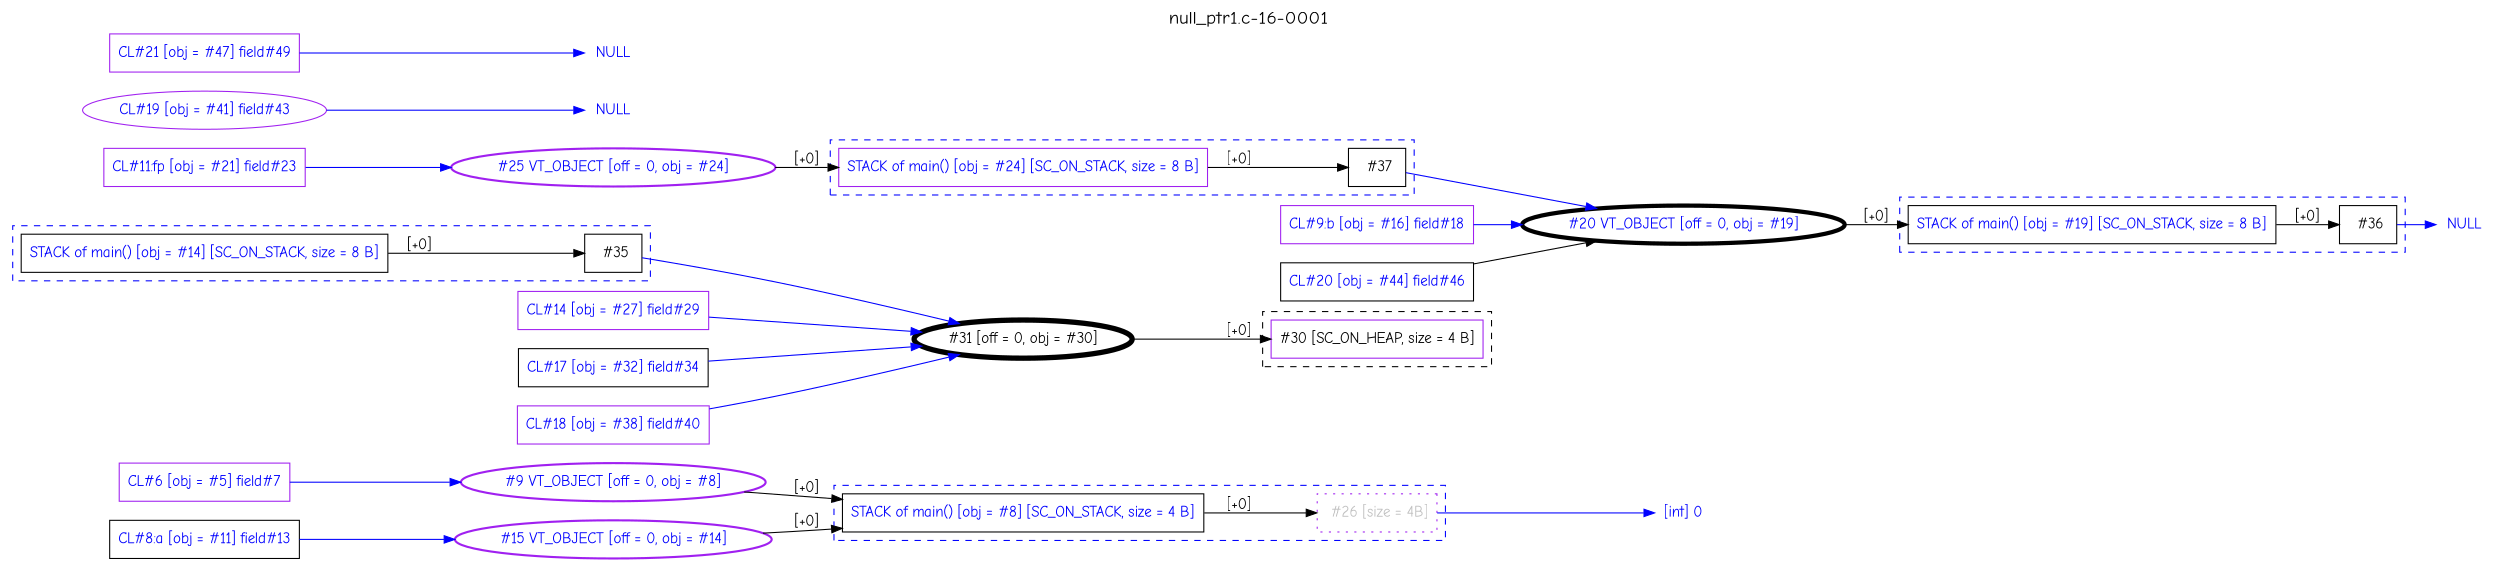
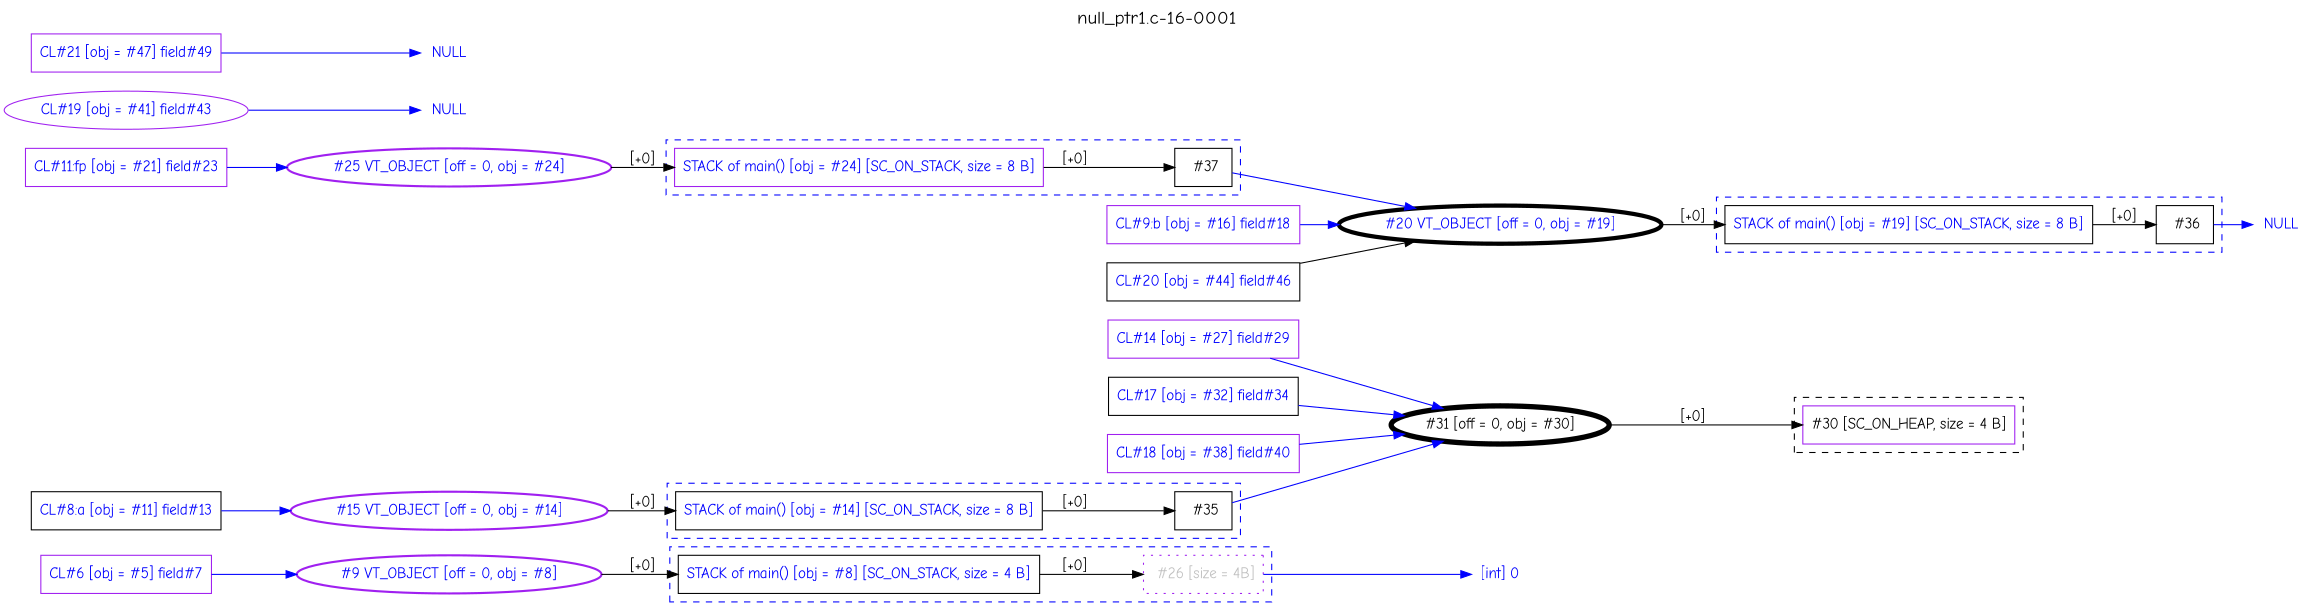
edge "#15 VT_OBJECT [off = 0, obj = #14]" -> "STACK of main() [obj = #8] [SC_ON_STACK, size = 4 B]": now "#15 VT_OBJECT [off = 0, obj = #14]" -> "STACK of main() [obj = #14] [SC_ON_STACK, size = 8 B]"
